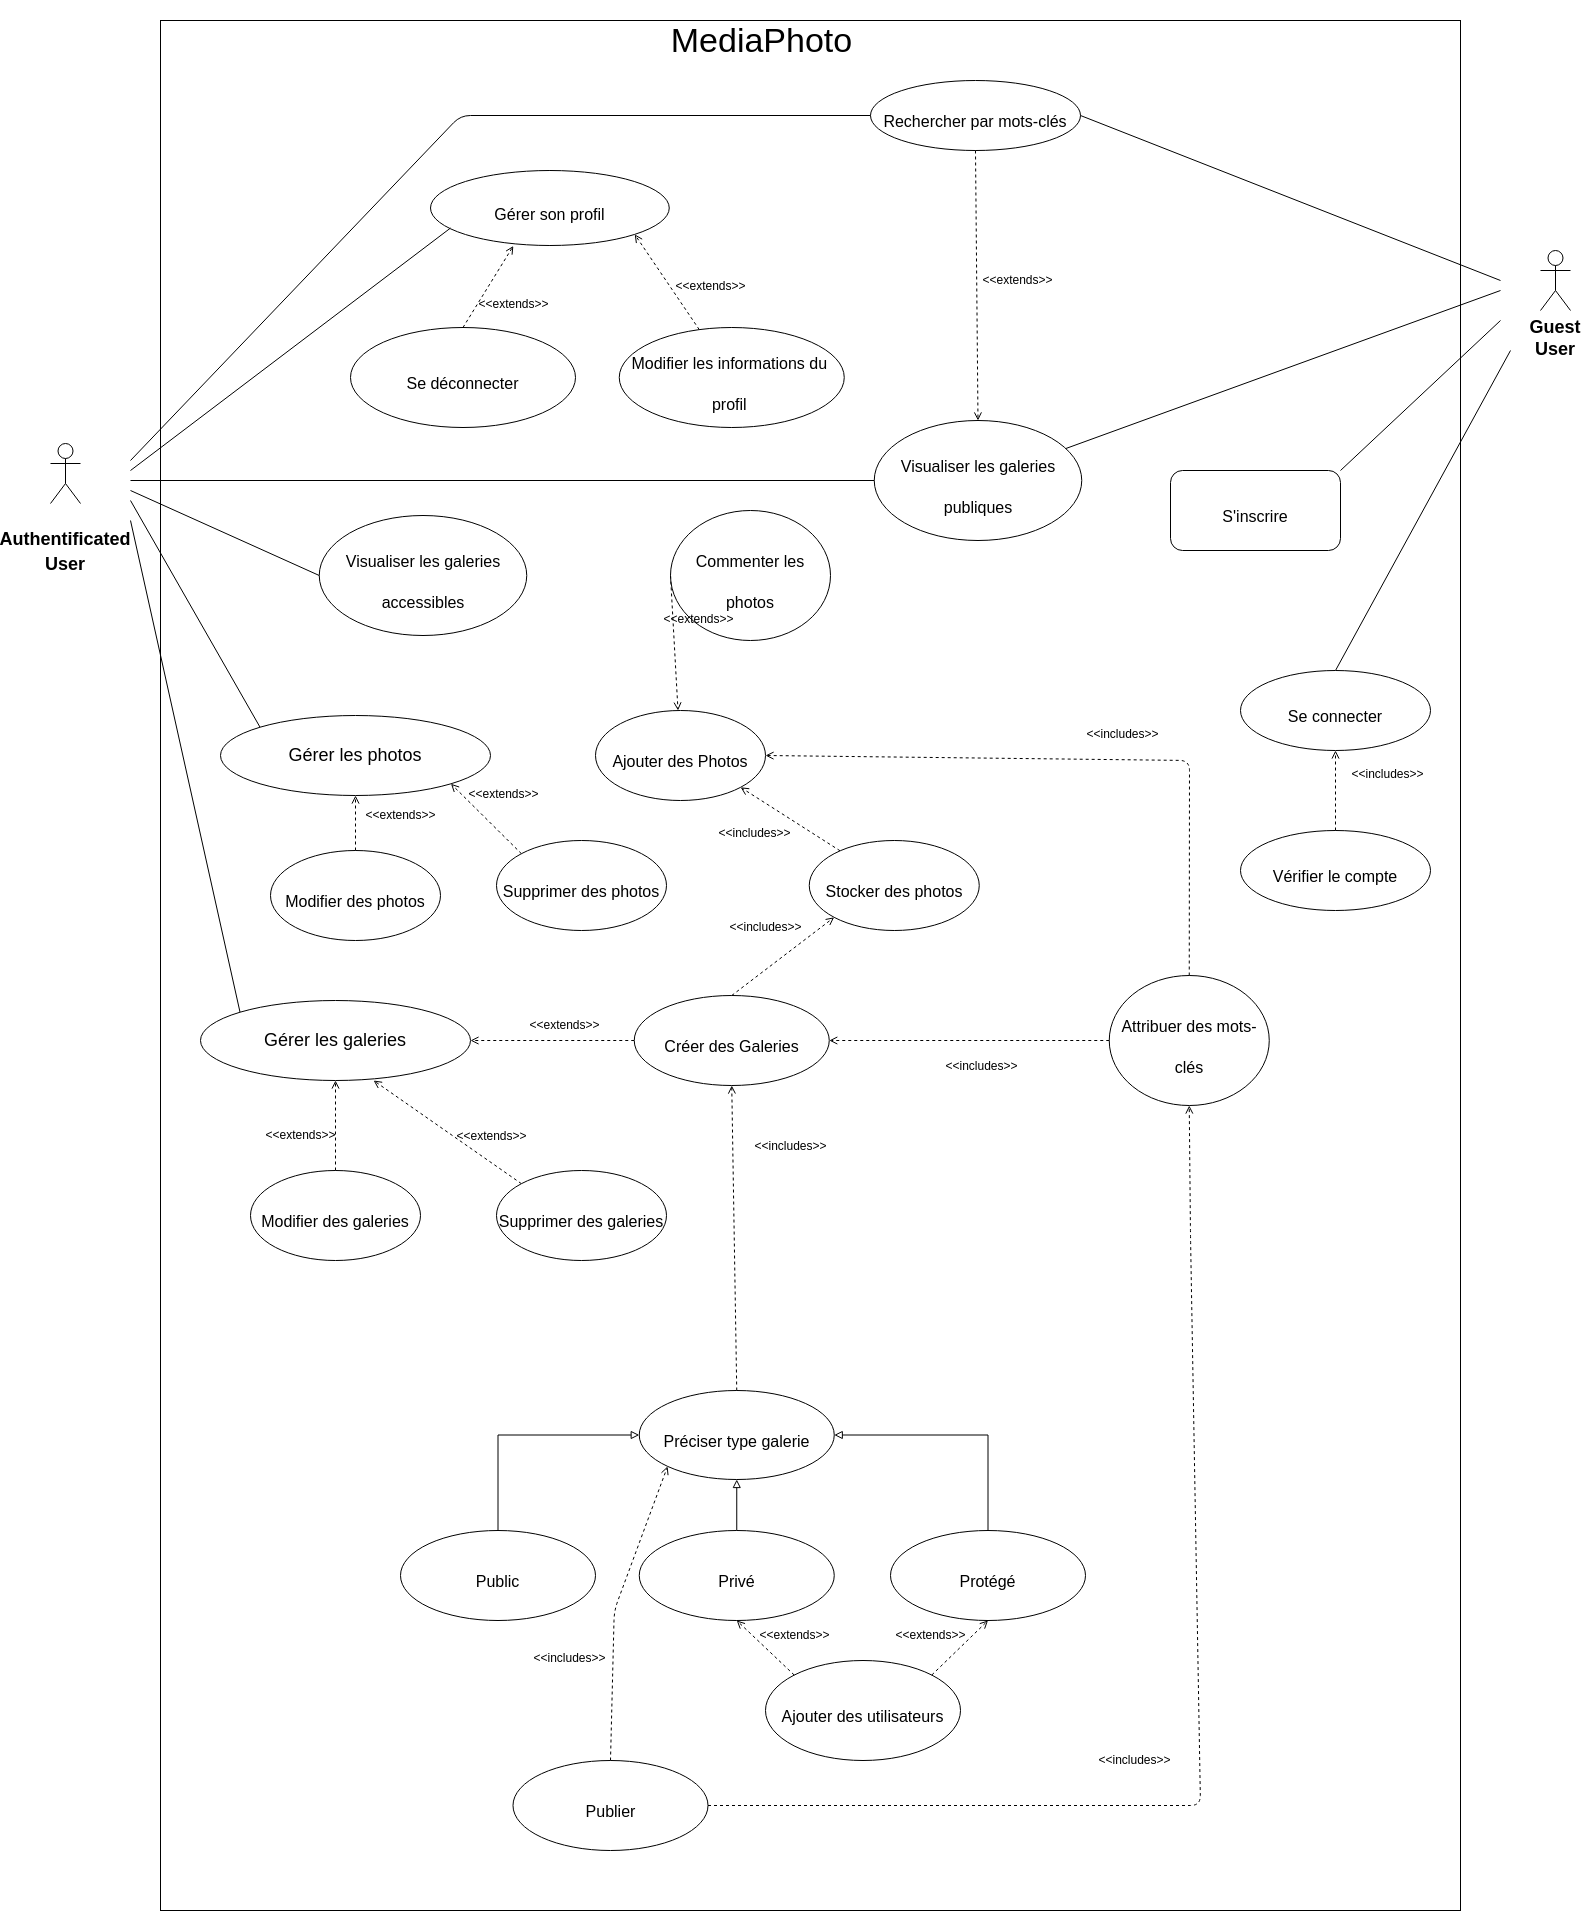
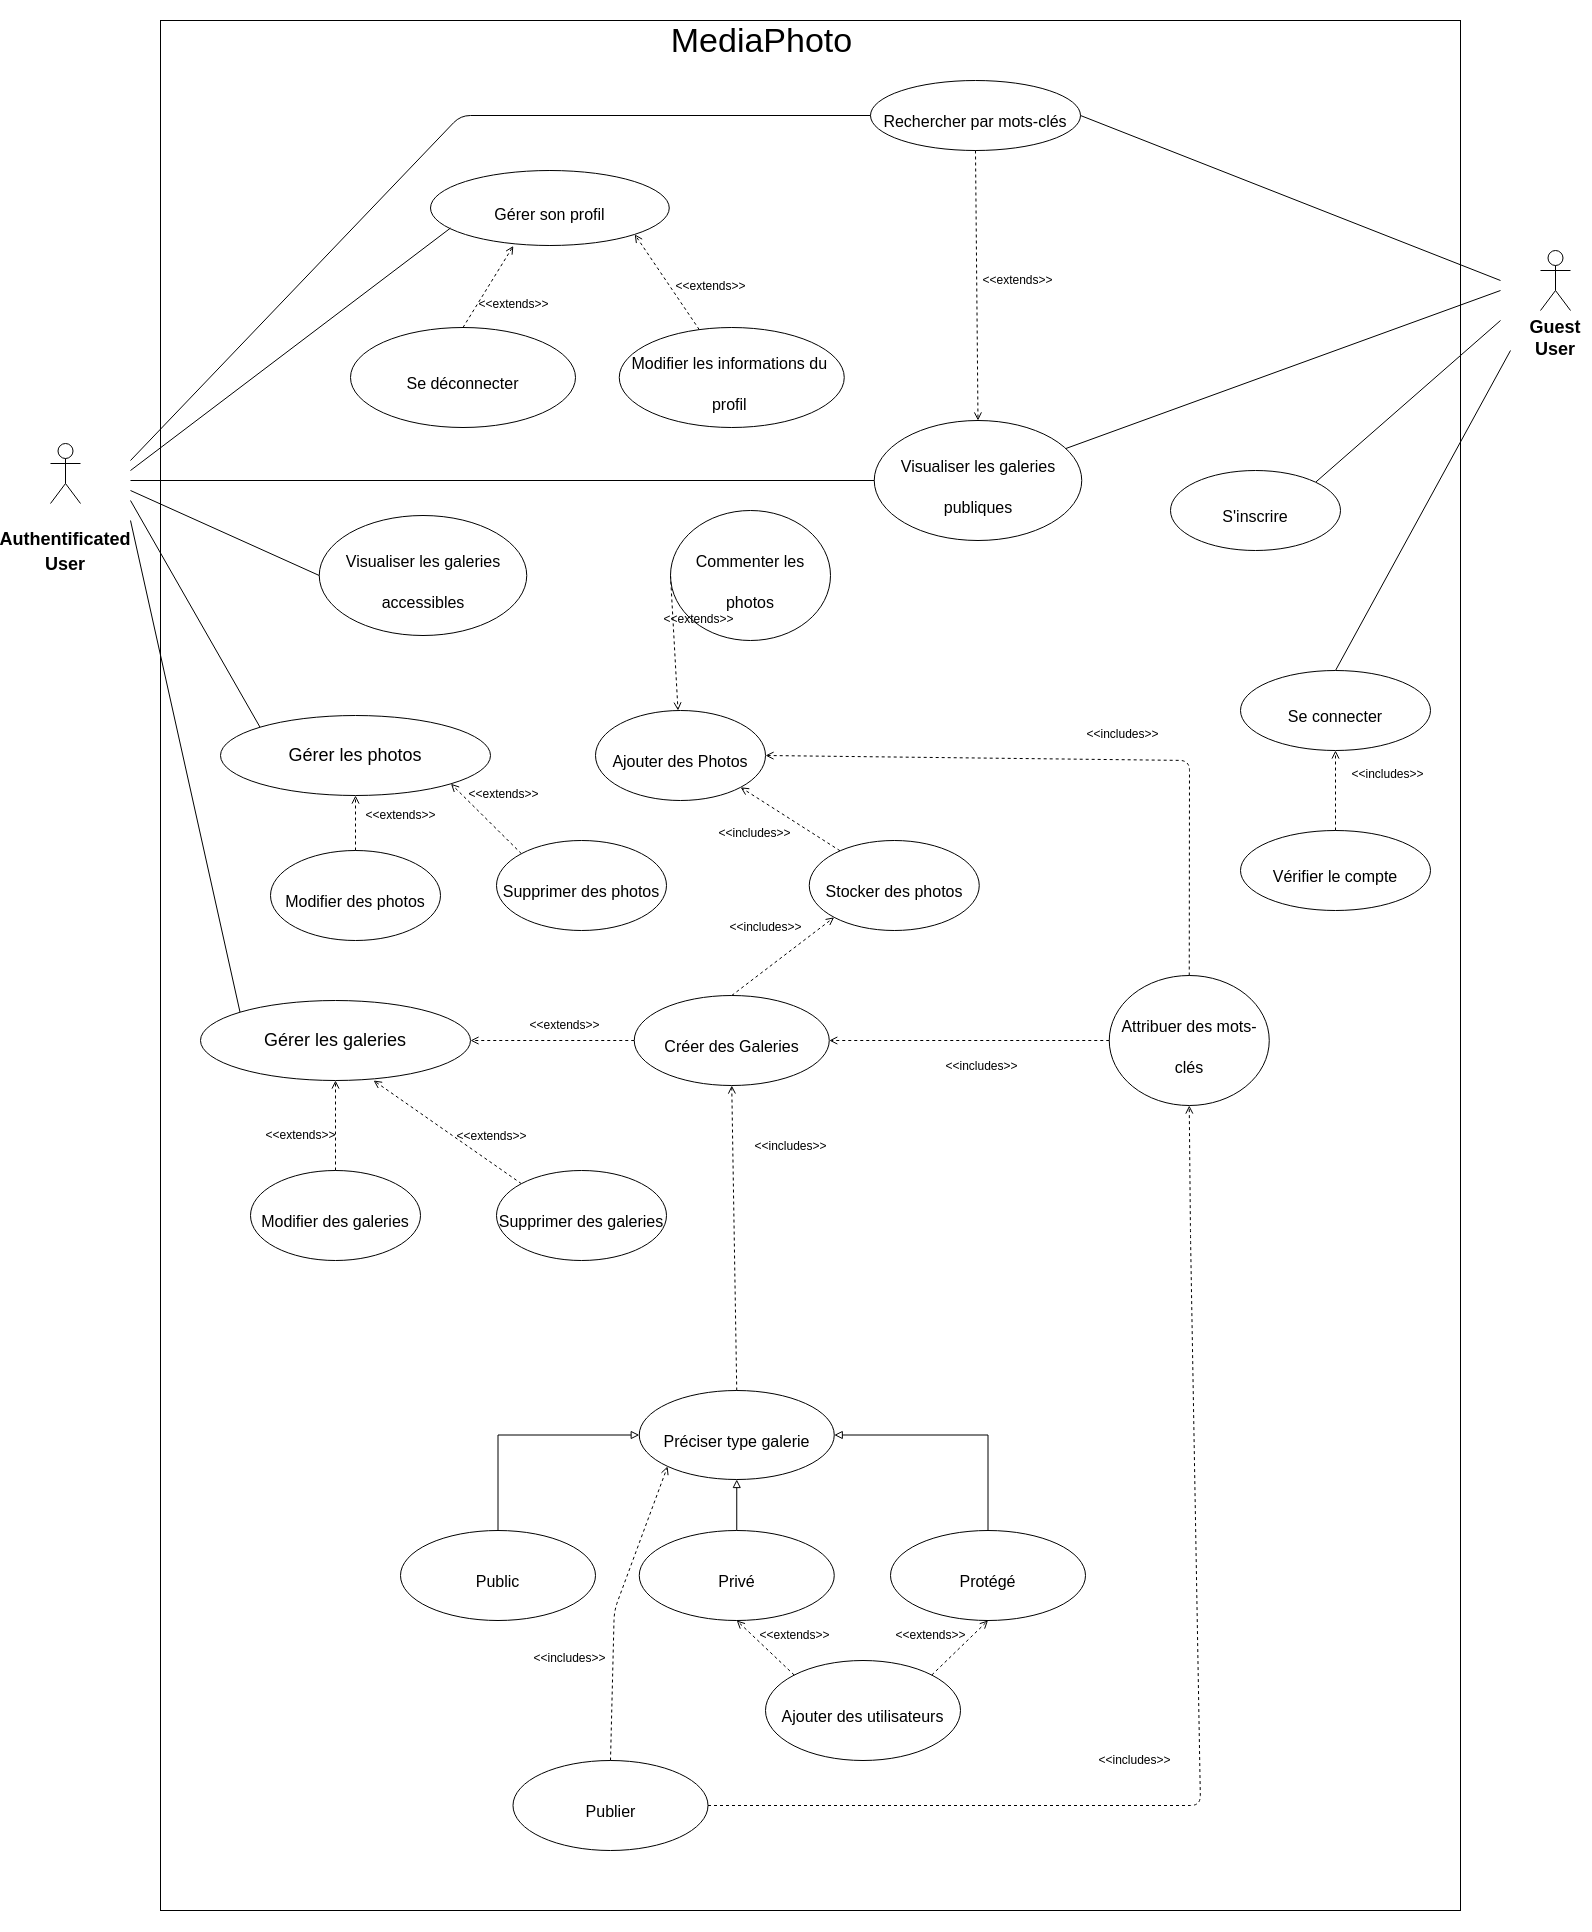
node "S'inscrire": shape rounded rectangle -> ellipse
